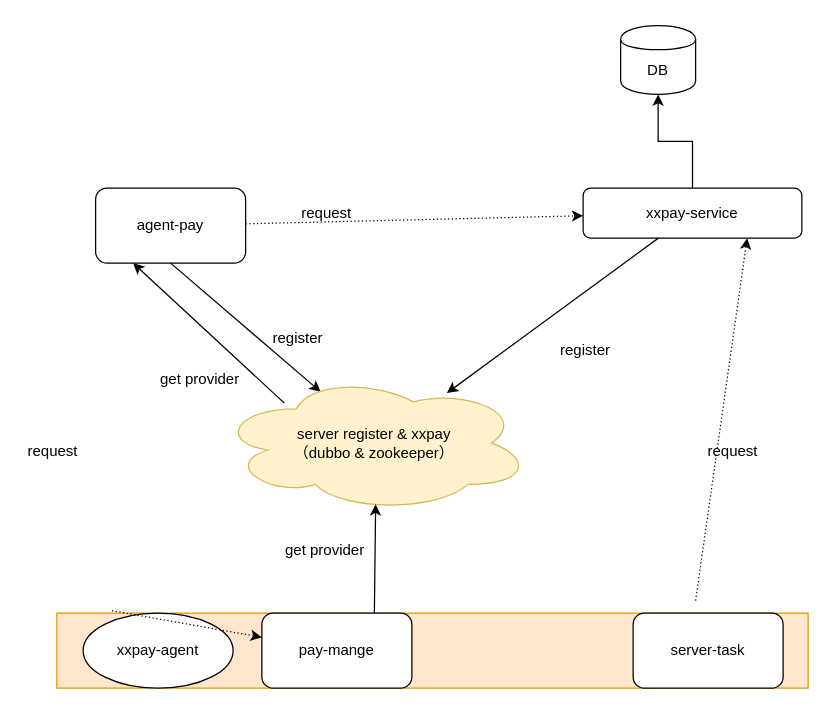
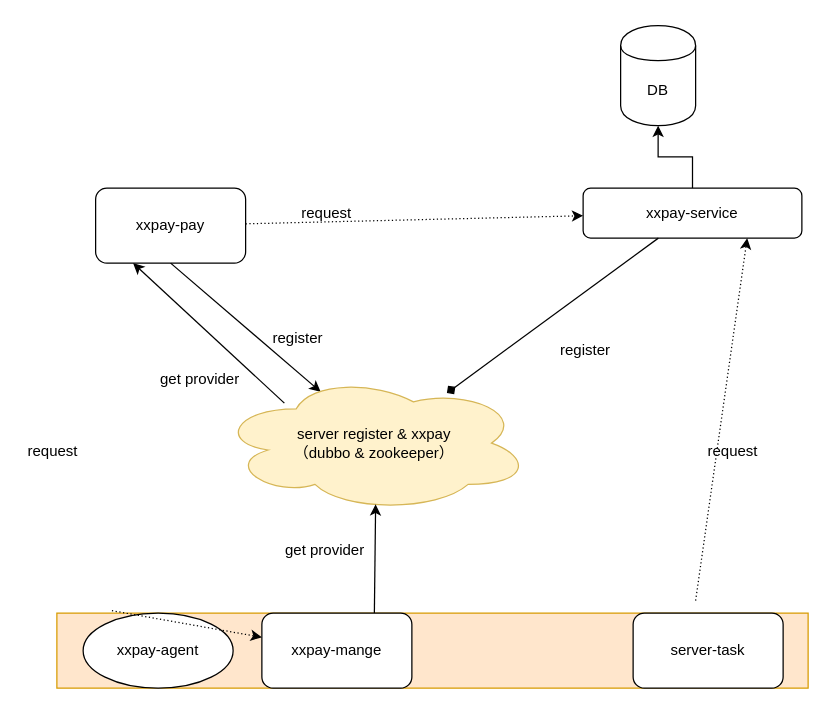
node "DB": size 75x69 -> 75x100
node "agent-pay": label "agent-pay" -> "xxpay-pay"
edge "xxpay-service" -> "server register & xxpay （dubbo & zookeeper）": arrowhead classic -> diamond
node "pay-mange": label "pay-mange" -> "xxpay-mange"
